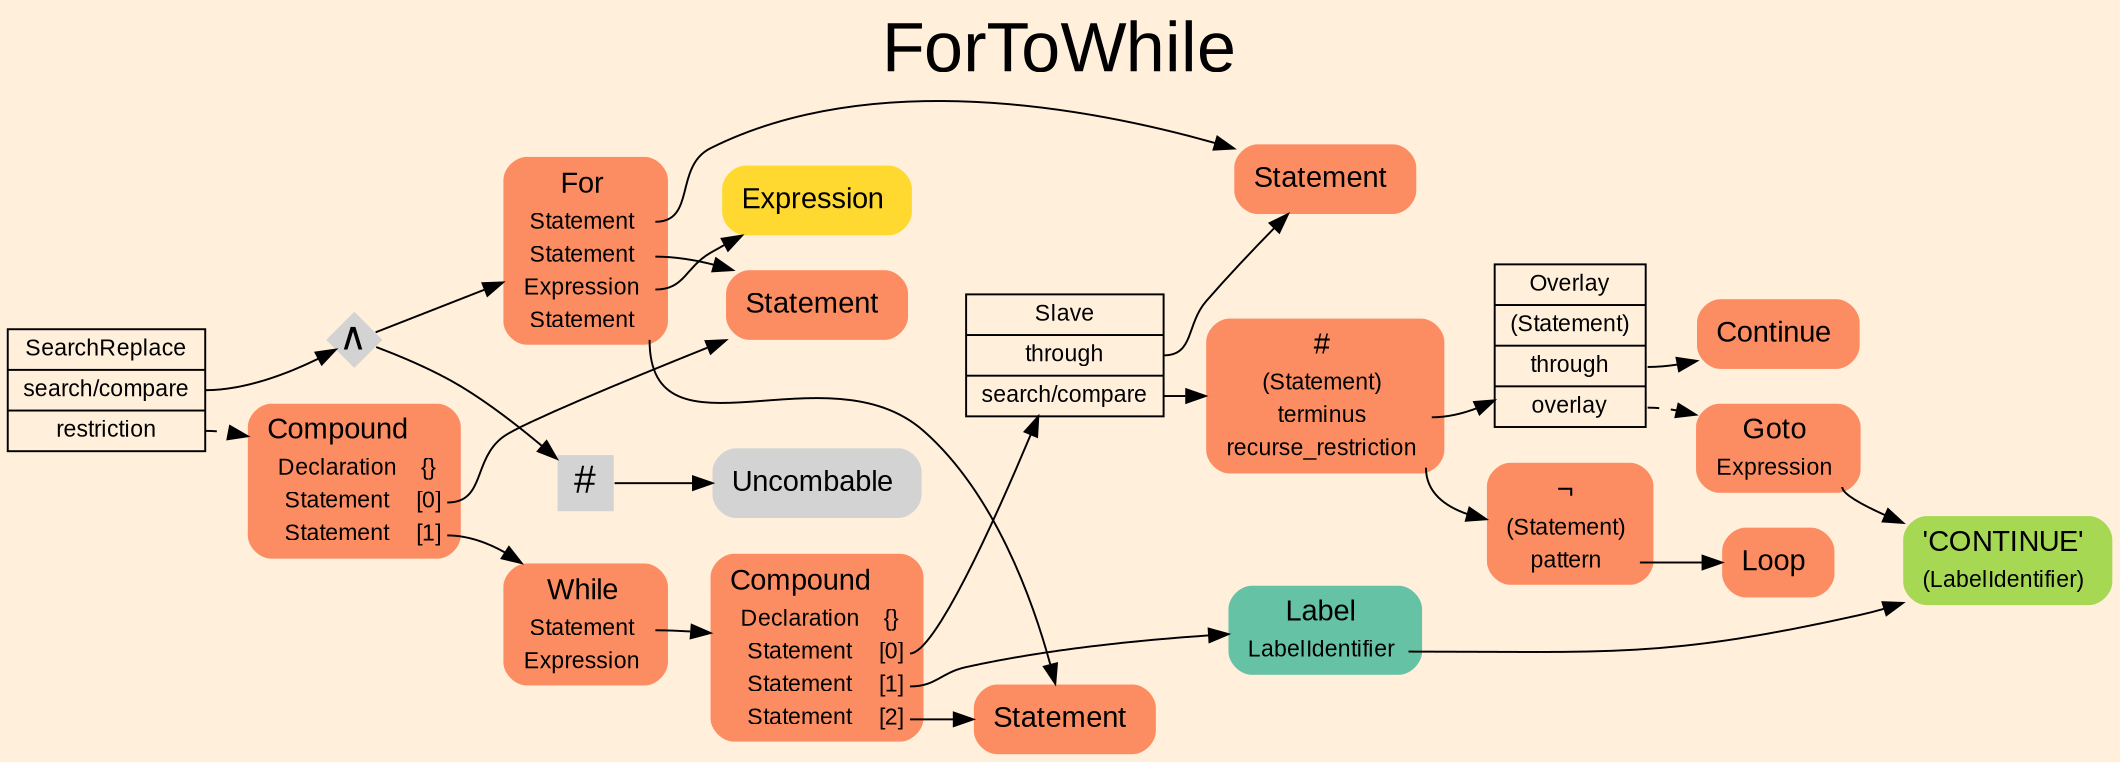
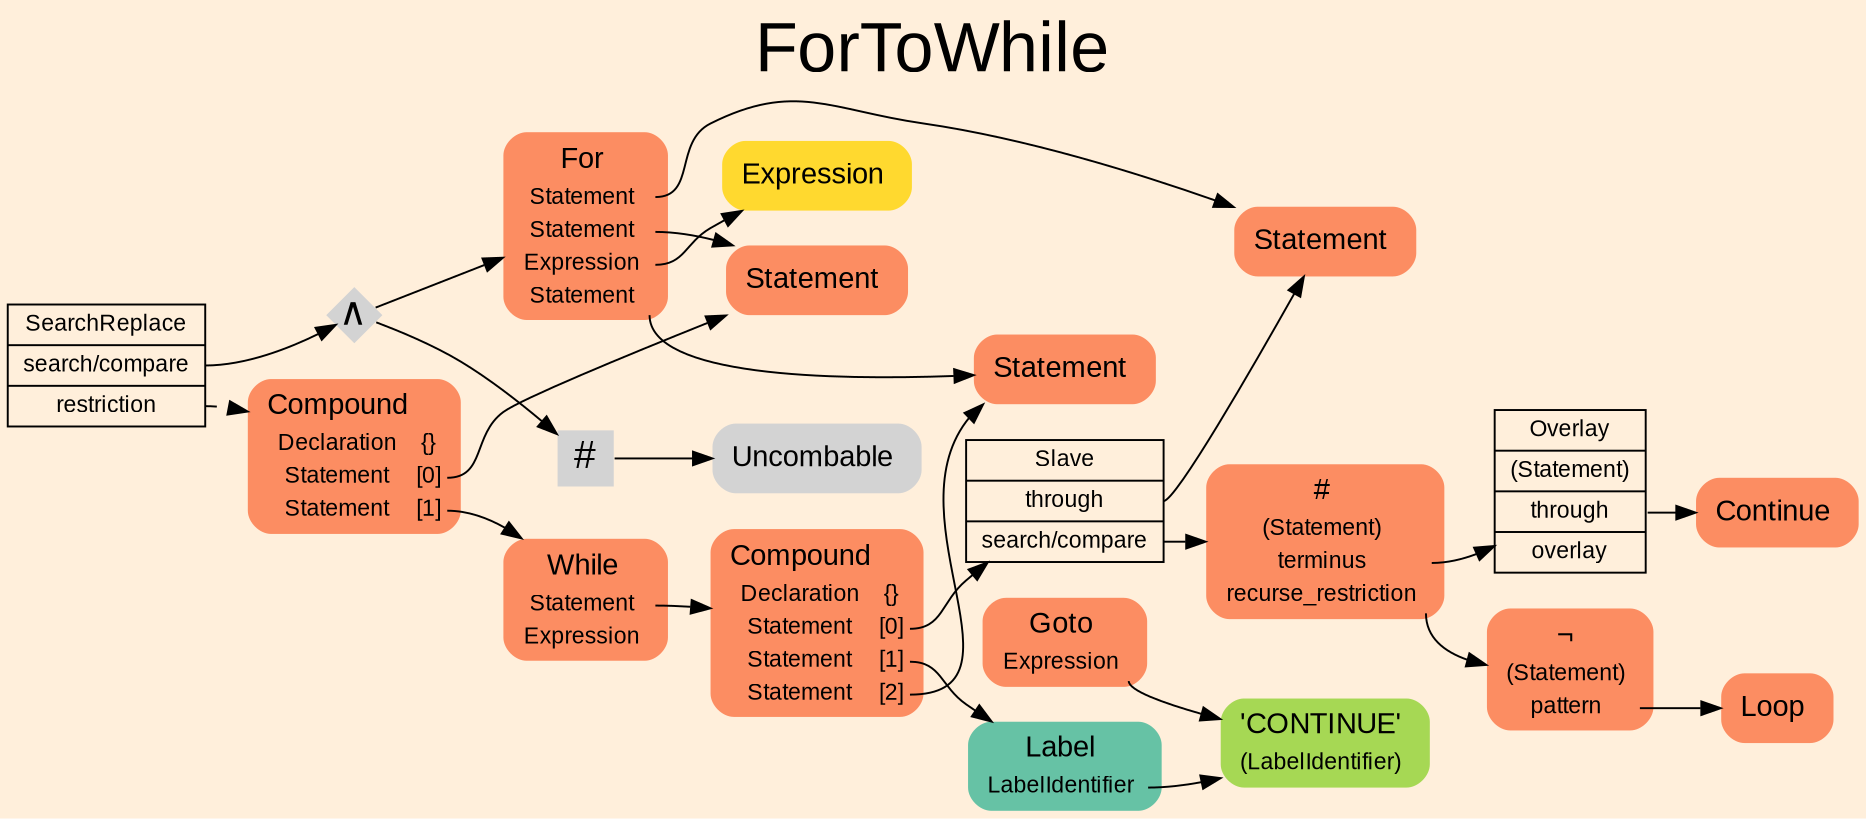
edge "Overlay" -> "Goto": removed
